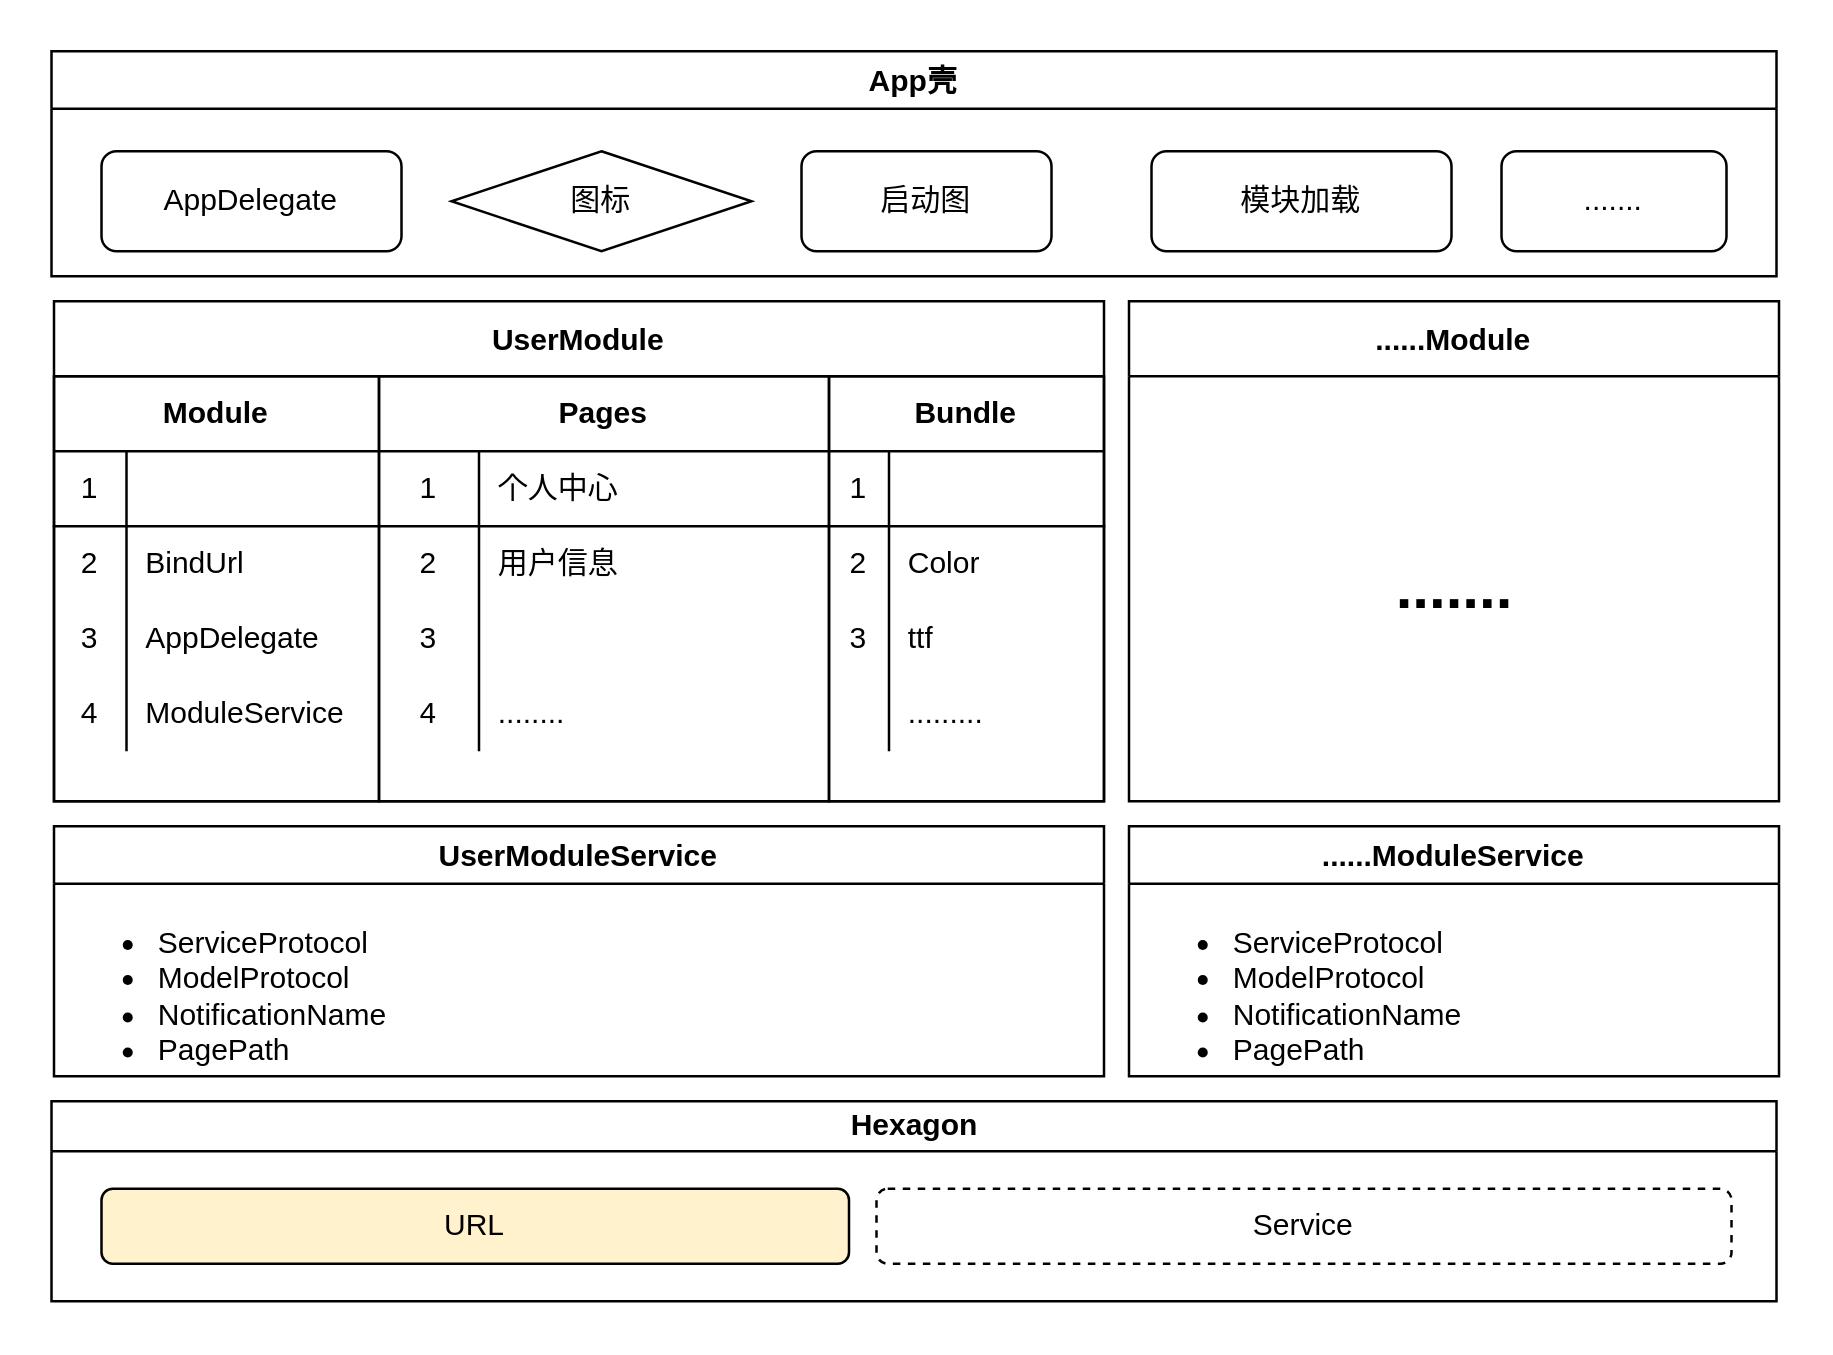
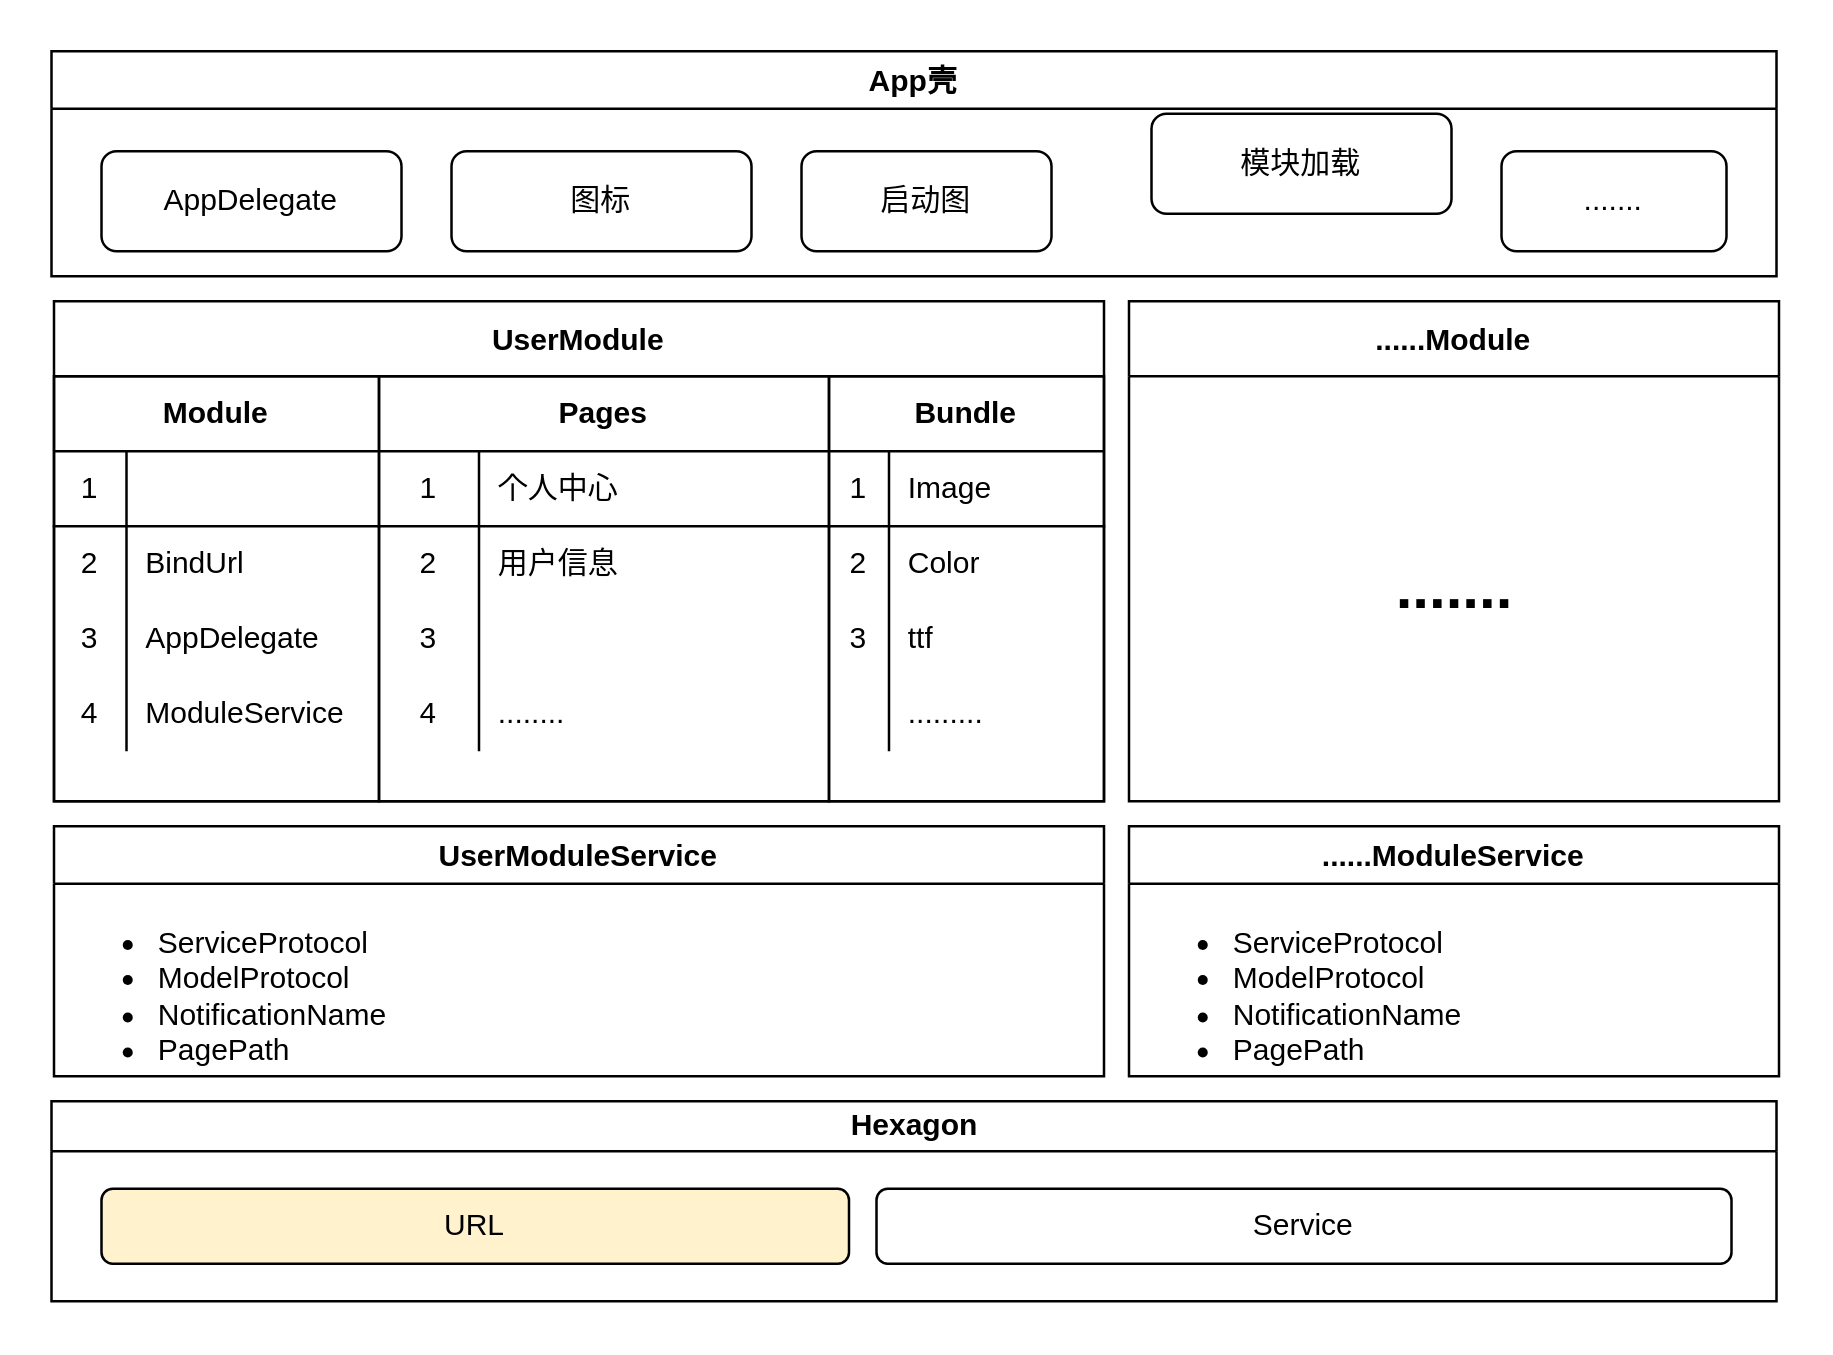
node "图标": shape diamond -> rounded rectangle
node "模块加载": moved (1301, 201) -> (1301, 164)
node "Image": added
node "Service": style dashed -> solid
